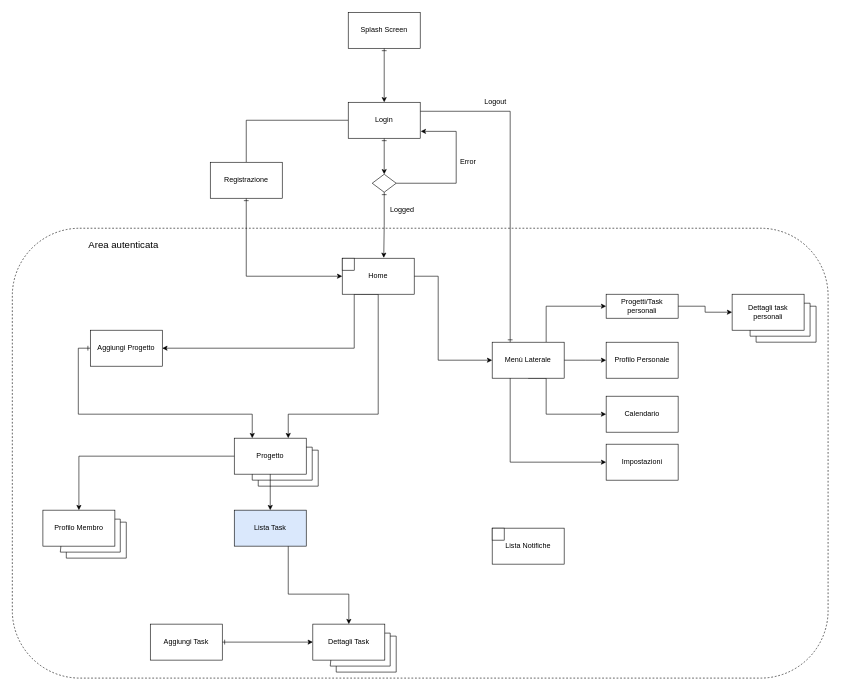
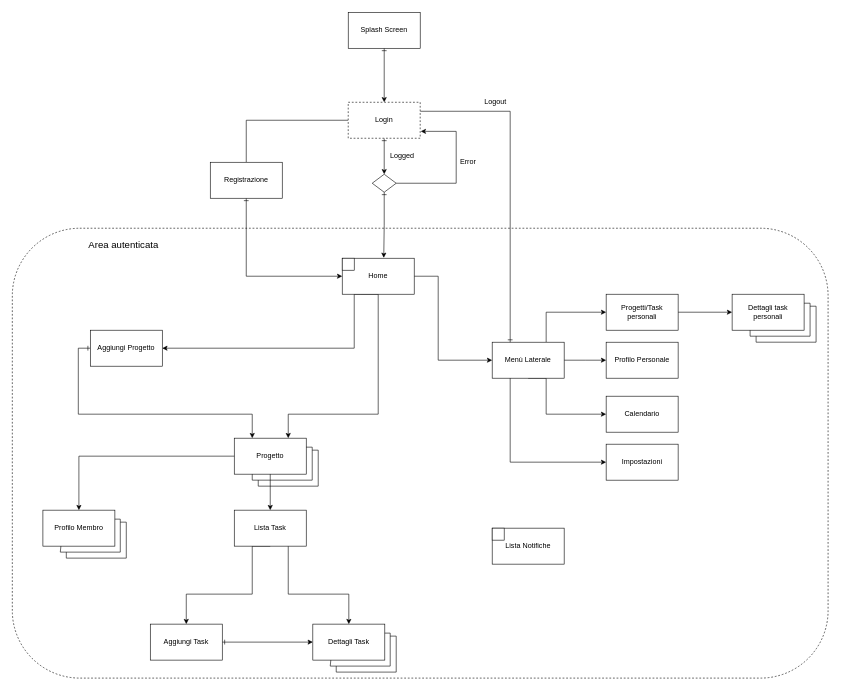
node "Login": style solid -> dashed
node "Logged": moved (402, 210) -> (402, 156)
node "Progetti/Task personali": size 72x24 -> 72x36
node "Lista Task": fillcolor #dae8fc -> #ffffff
edge "Lista Task" -> "Aggiungi Task": added
